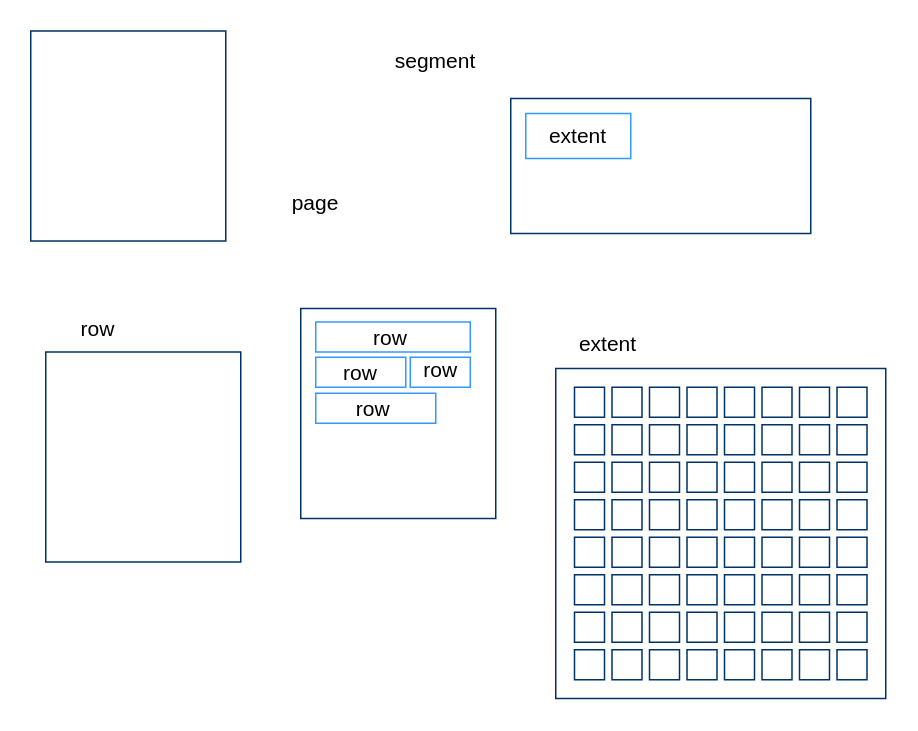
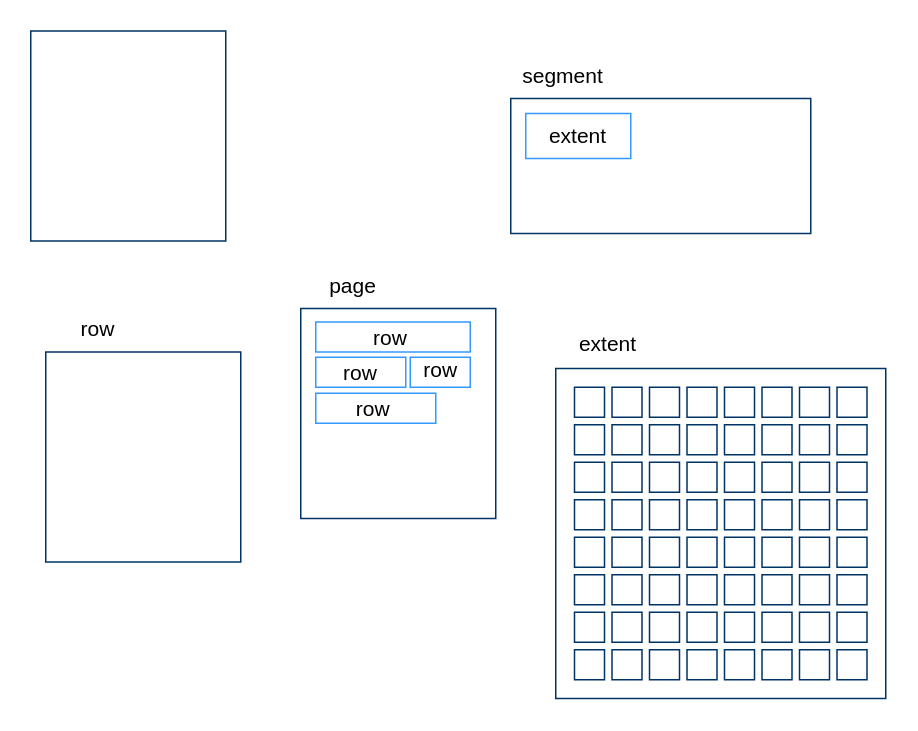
node "segment": moved (436, 61) -> (563, 76)
node "page": moved (316, 203) -> (353, 286)
